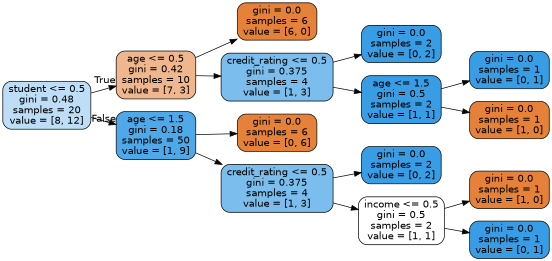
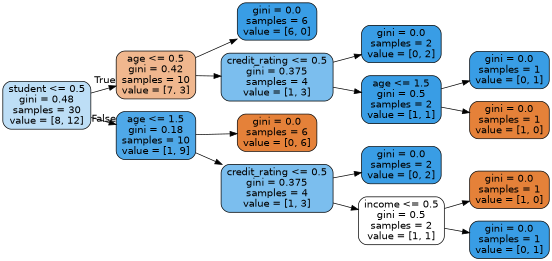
node "gini = 0.0 samples = 6 value = [6, 0]": fillcolor #e58139 -> #399de5
node "student <= 0.5 gini = 0.48 samples = 20 value = [8, 12]": label "student <= 0.5 gini = 0.48 samples = 20 value = [8, 12]" -> "student <= 0.5 gini = 0.48 samples = 30 value = [8, 12]"
node "age <= 1.5 gini = 0.18 samples = 50 value = [1, 9]": label "age <= 1.5 gini = 0.18 samples = 50 value = [1, 9]" -> "age <= 1.5 gini = 0.18 samples = 10 value = [1, 9]"
